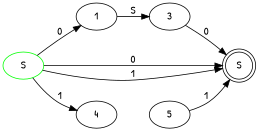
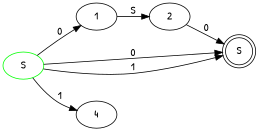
node "3": label "3" -> "2"
node "5": removed
